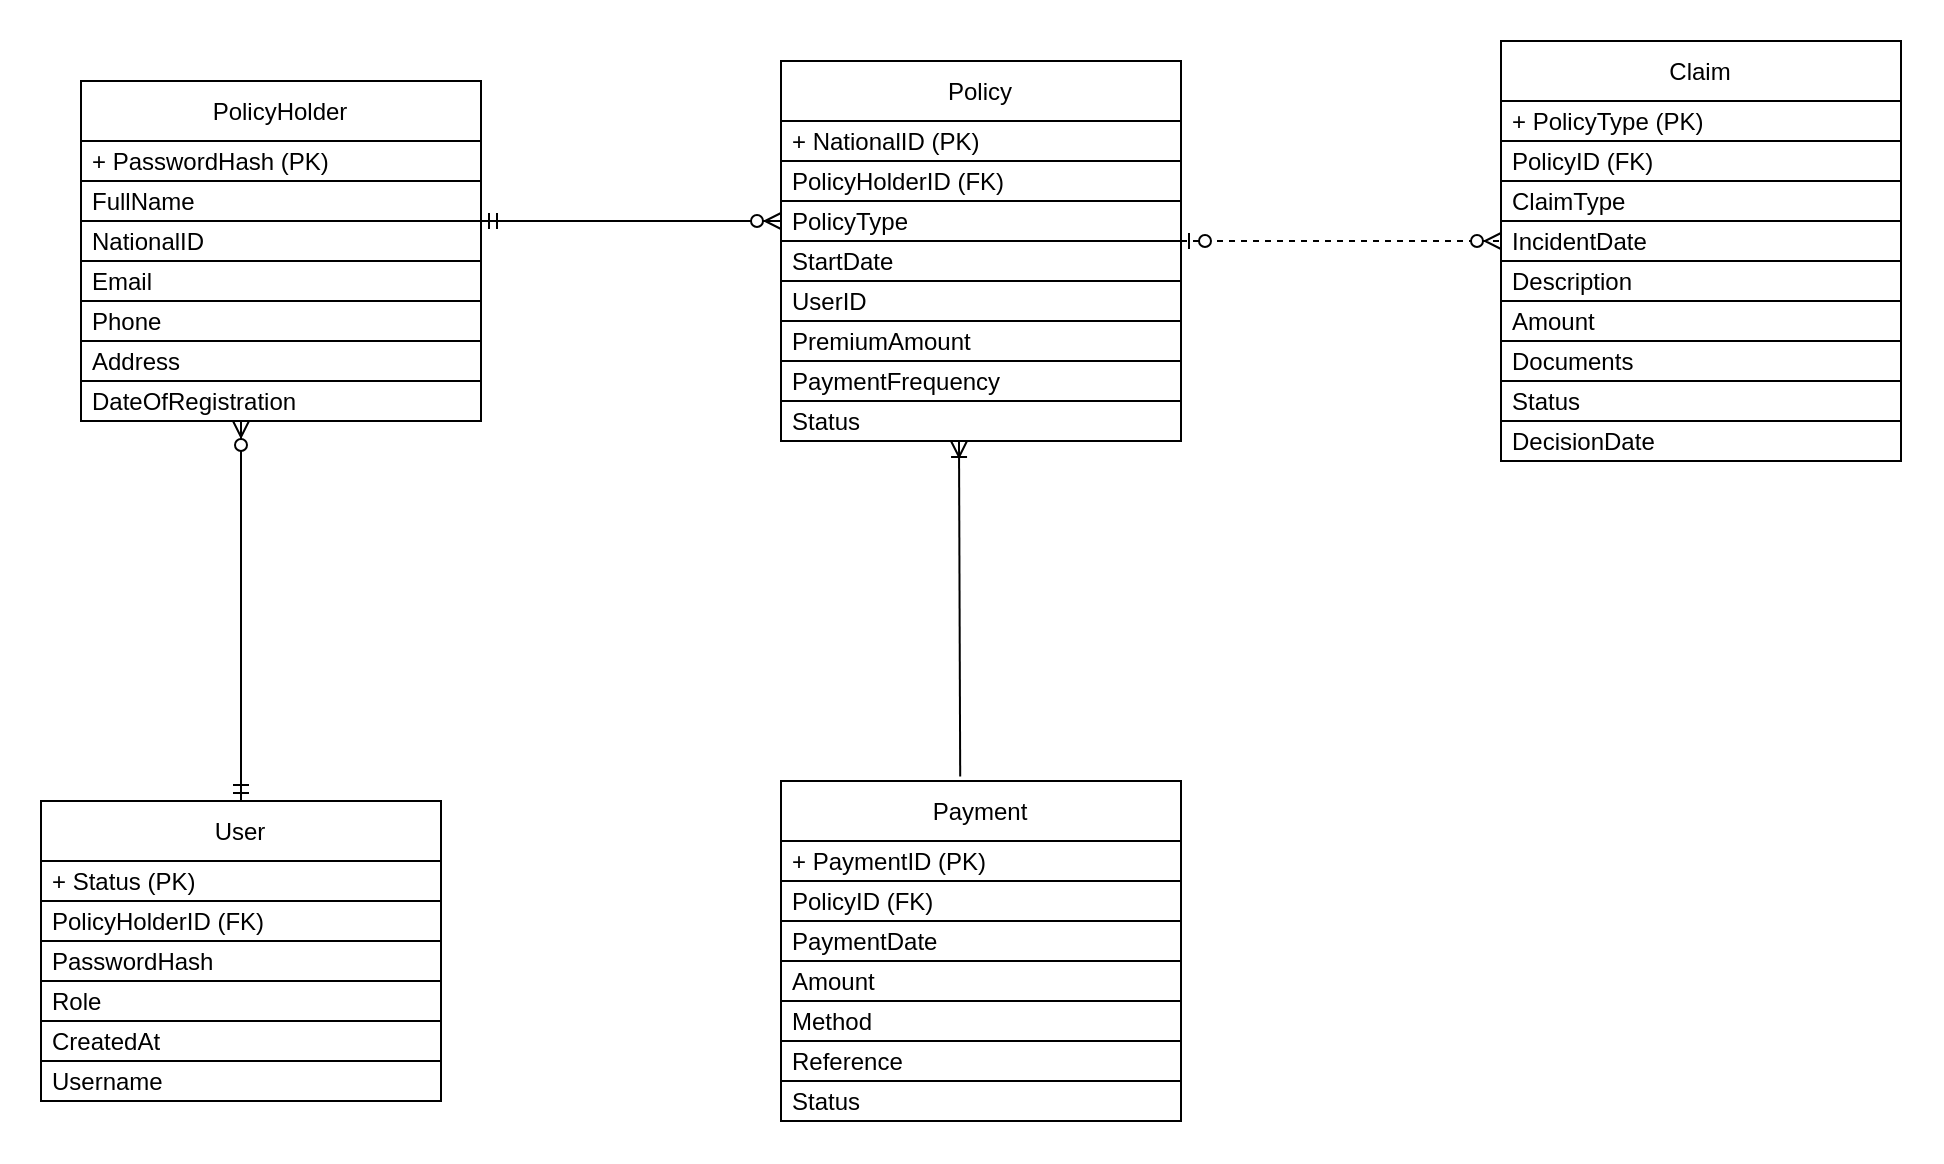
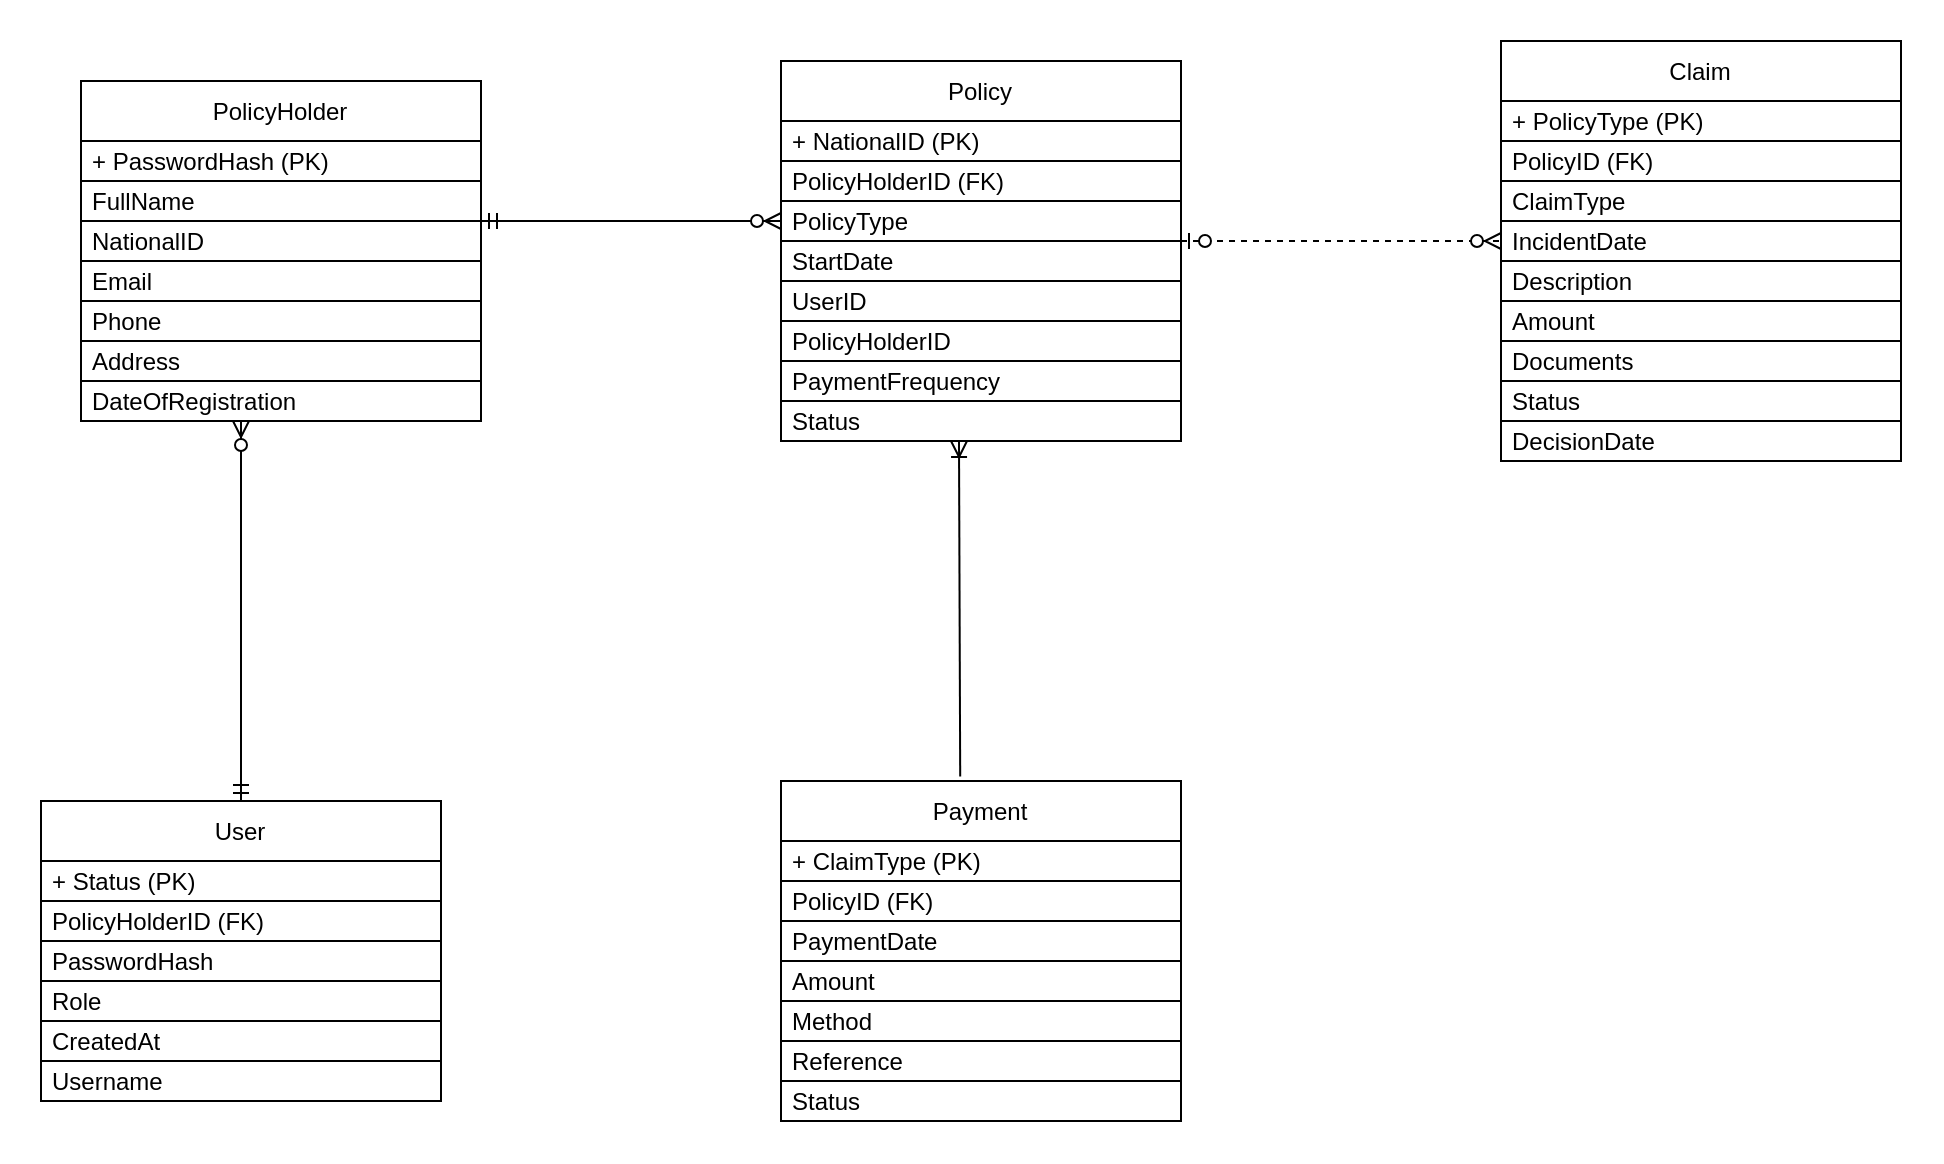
node "PremiumAmount": label "PremiumAmount" -> "PolicyHolderID"
node "+ PaymentID (PK)": label "+ PaymentID (PK)" -> "+ ClaimType (PK)"
